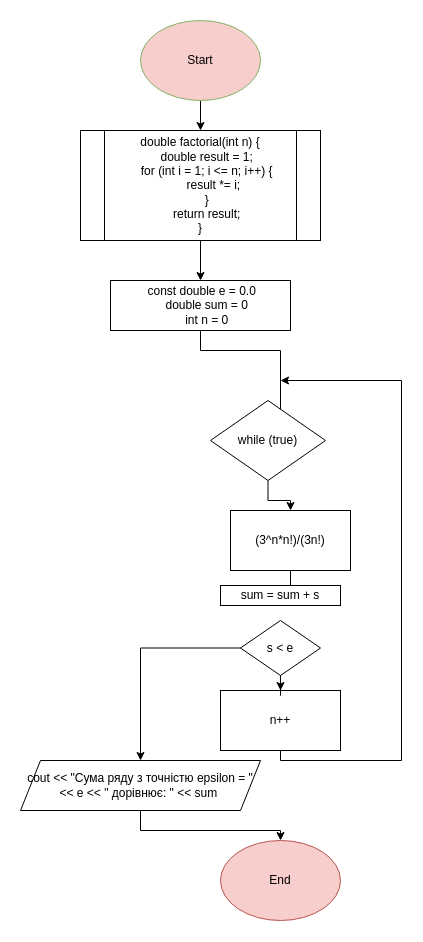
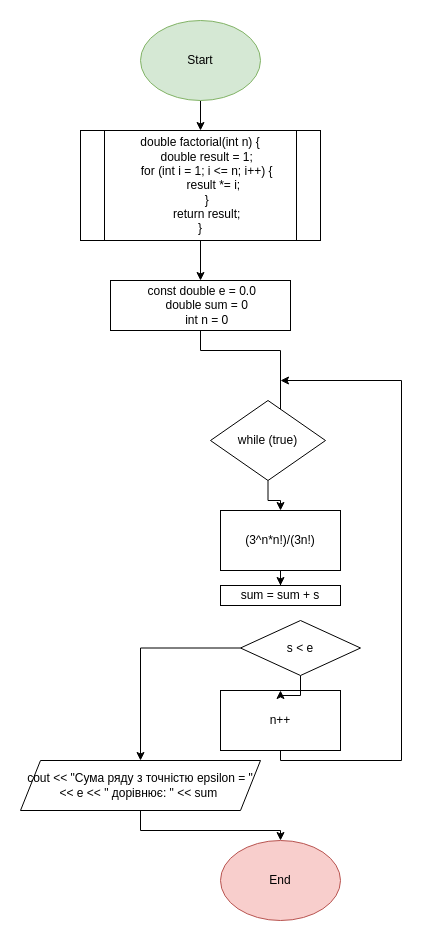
node "Start": fillcolor #f8cecc -> #d5e8d4
node "(3^n*n!)/(3n!)": moved (291, 541) -> (281, 541)
node "s < e": size 80x55 -> 120x55
